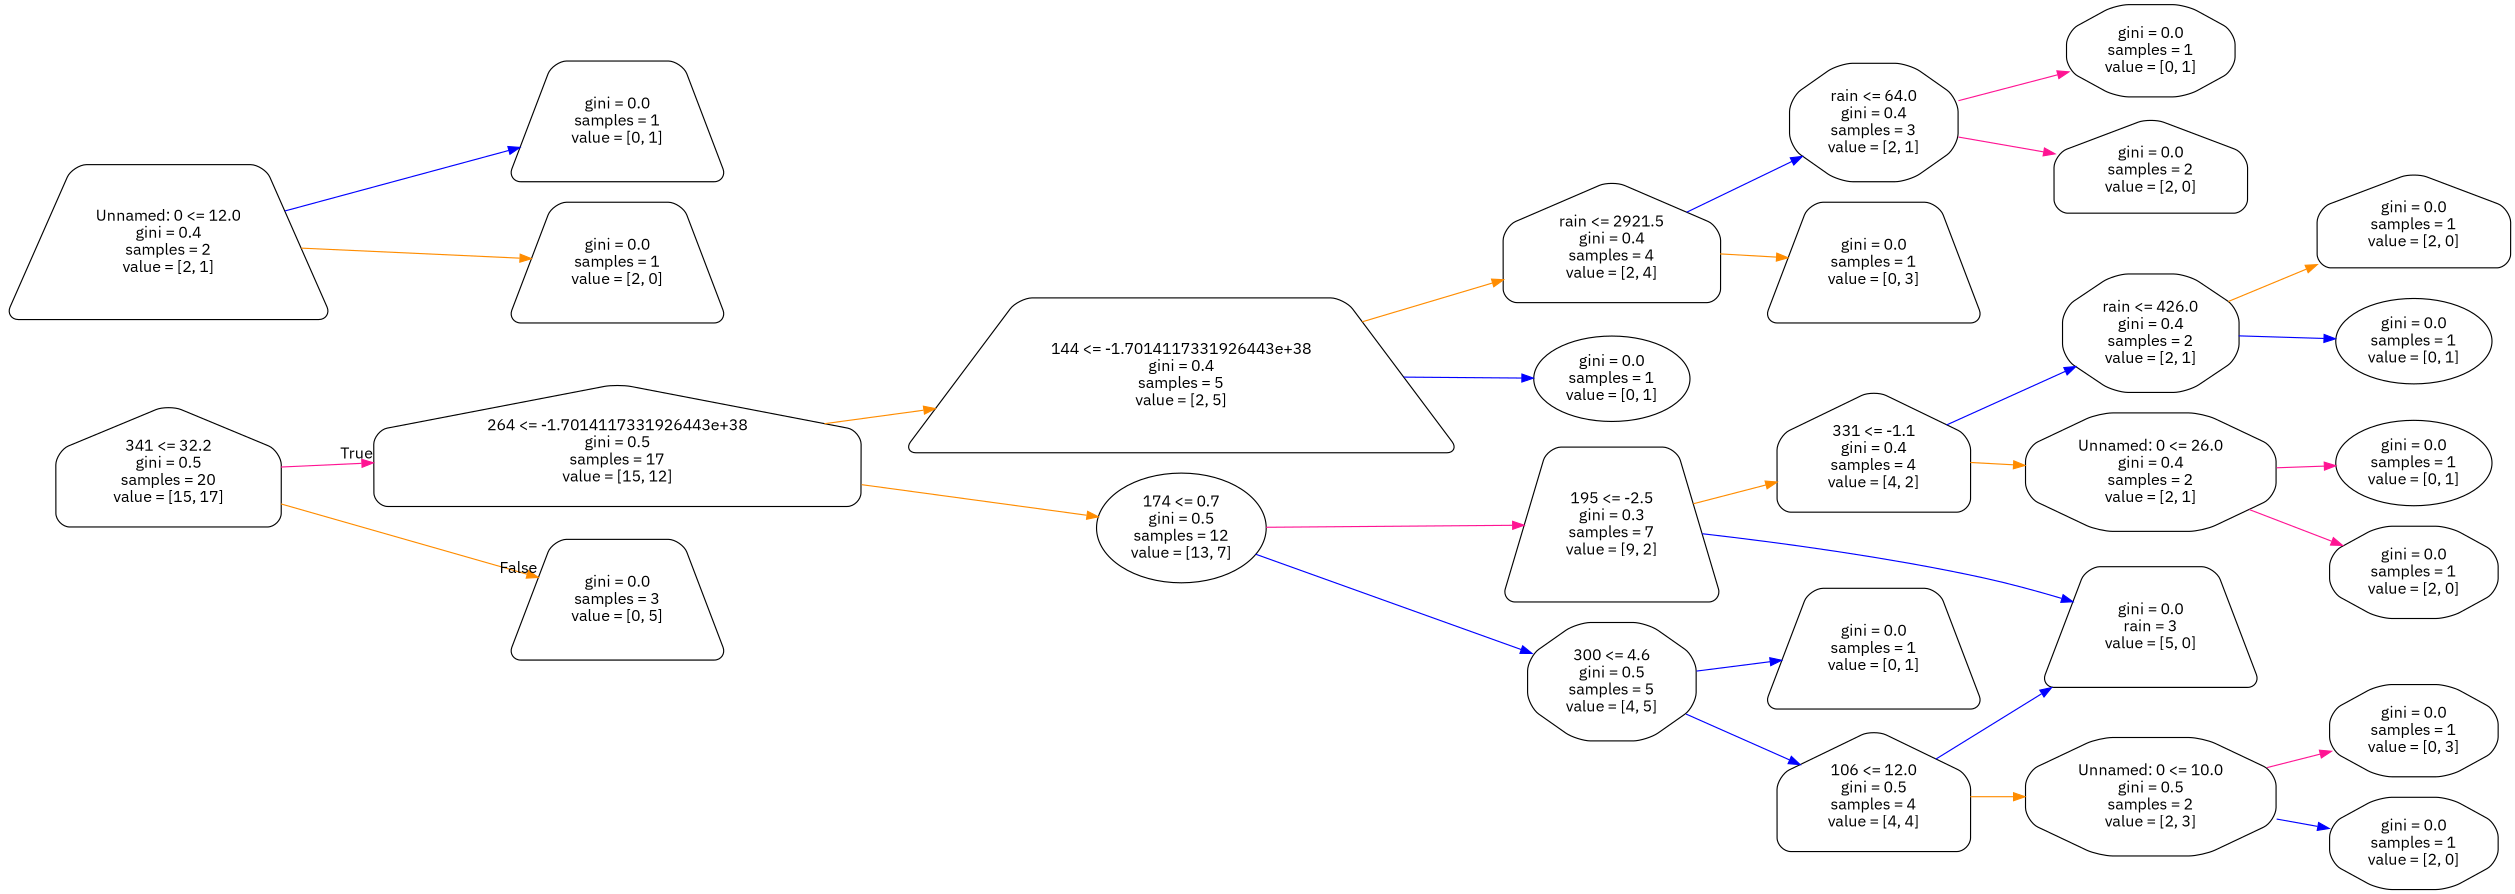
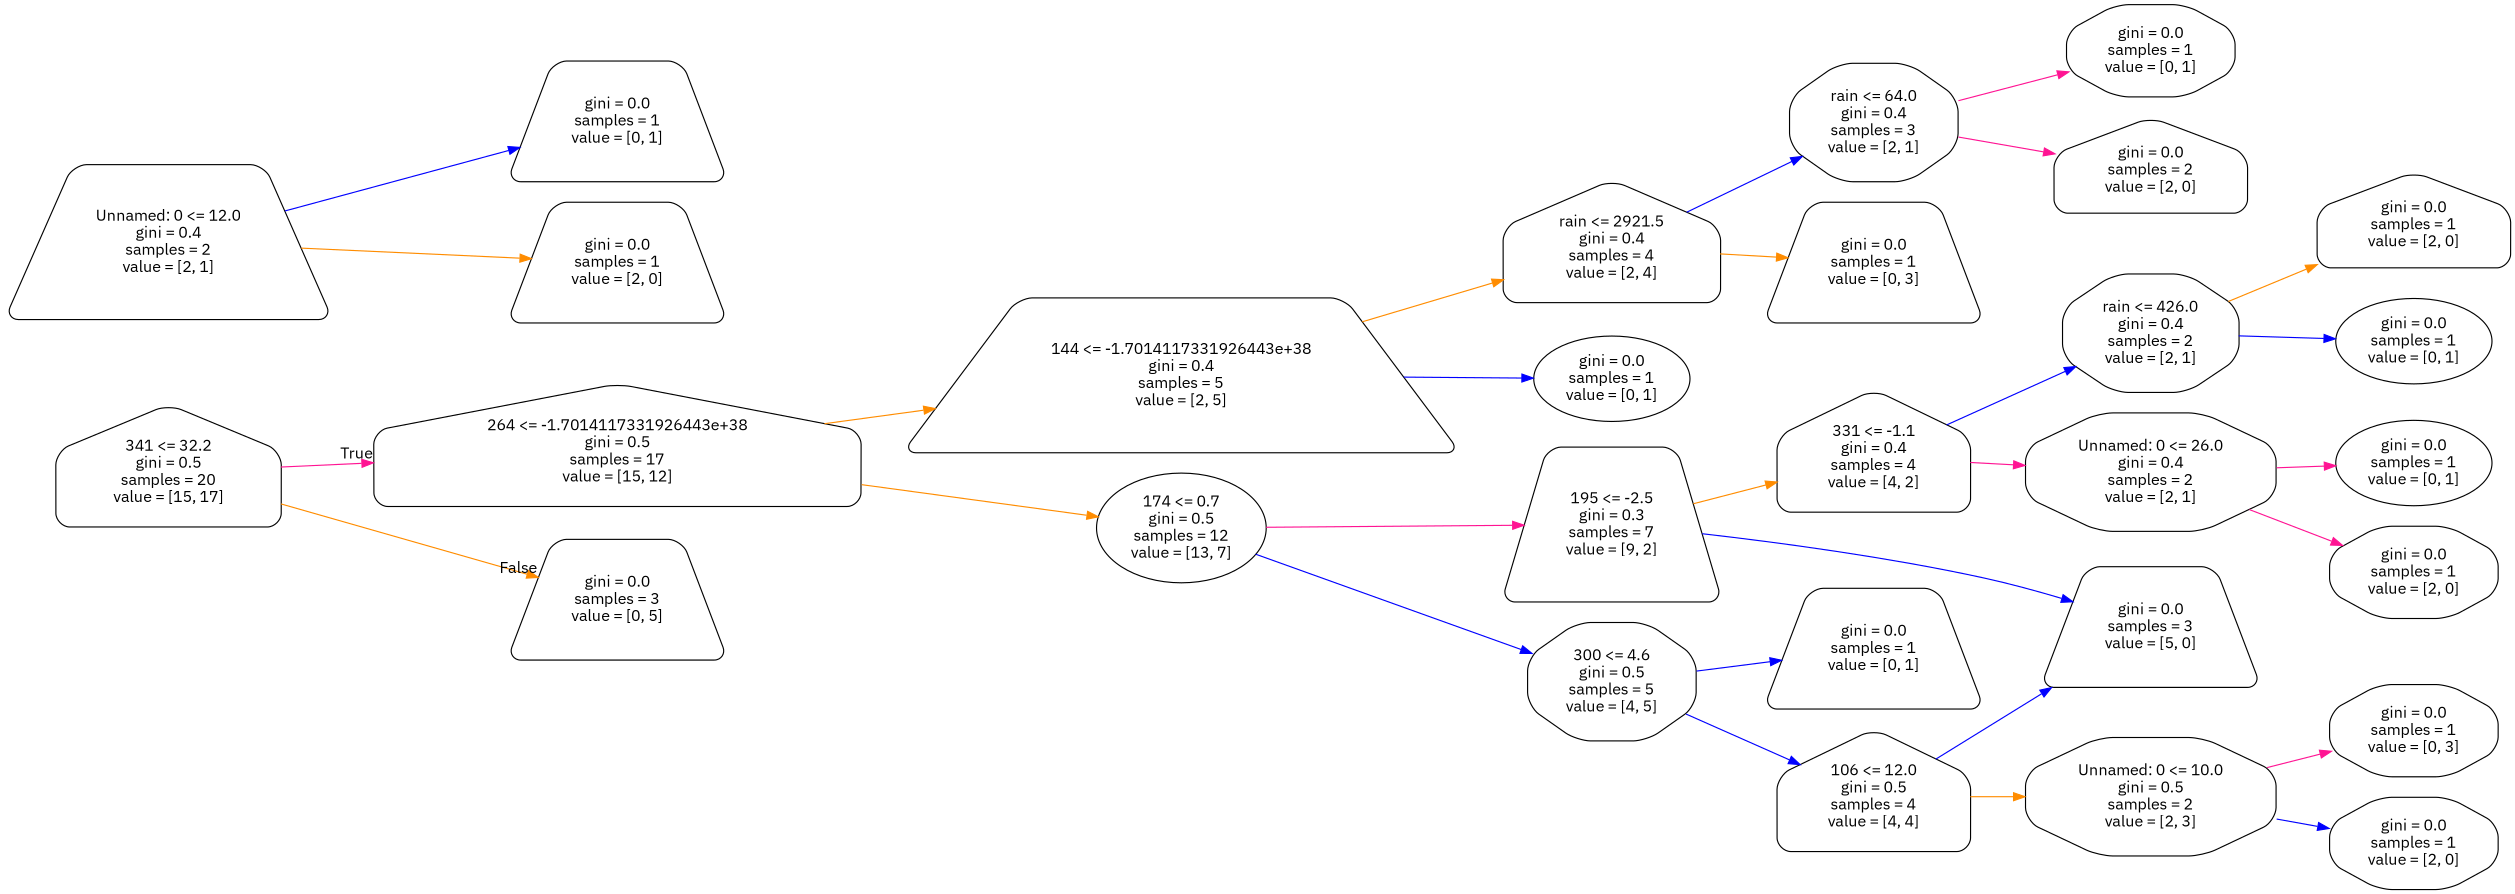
edge "331 <= -1.1 gini = 0.4 samples = 4 value = [4, 2]" -> "Unnamed: 0 <= 26.0 gini = 0.4 samples = 2 value = [2, 1]": color darkorange -> deeppink
node "gini = 0.0 rain = 3 value = [5, 0]": label "gini = 0.0 rain = 3 value = [5, 0]" -> "gini = 0.0 samples = 3 value = [5, 0]"
